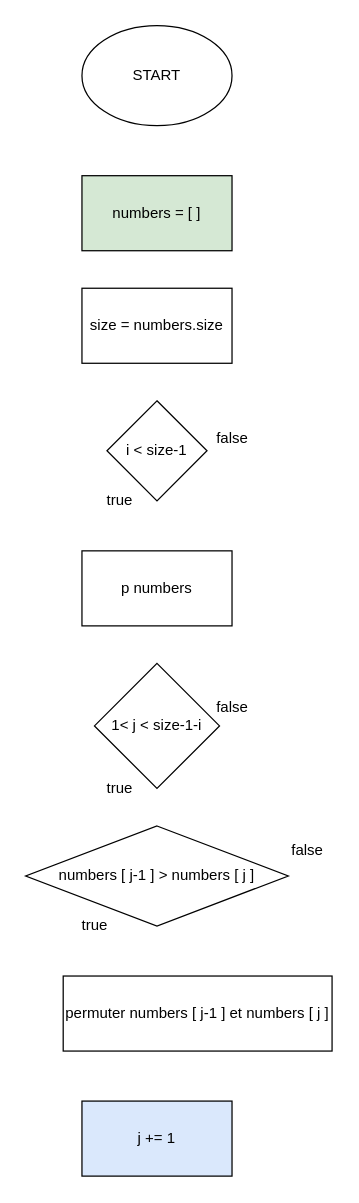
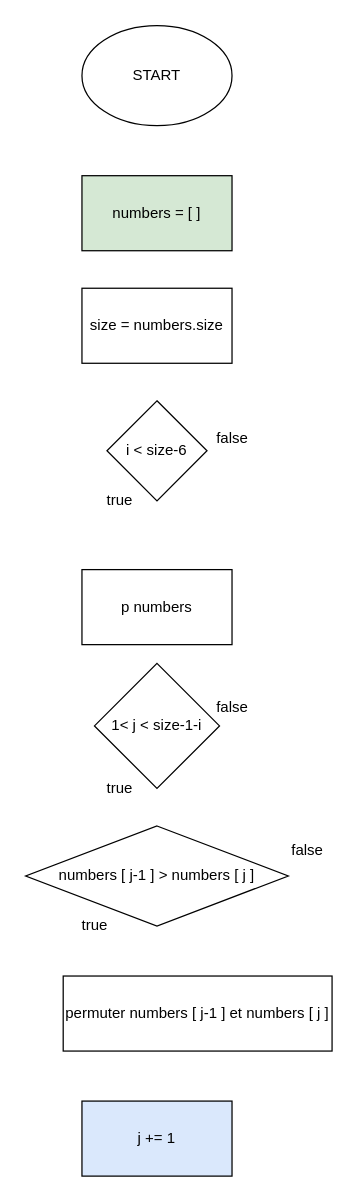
node "i < size-1": label "i < size-1" -> "i < size-6"
node "p numbers": moved (157, 588) -> (157, 607)
